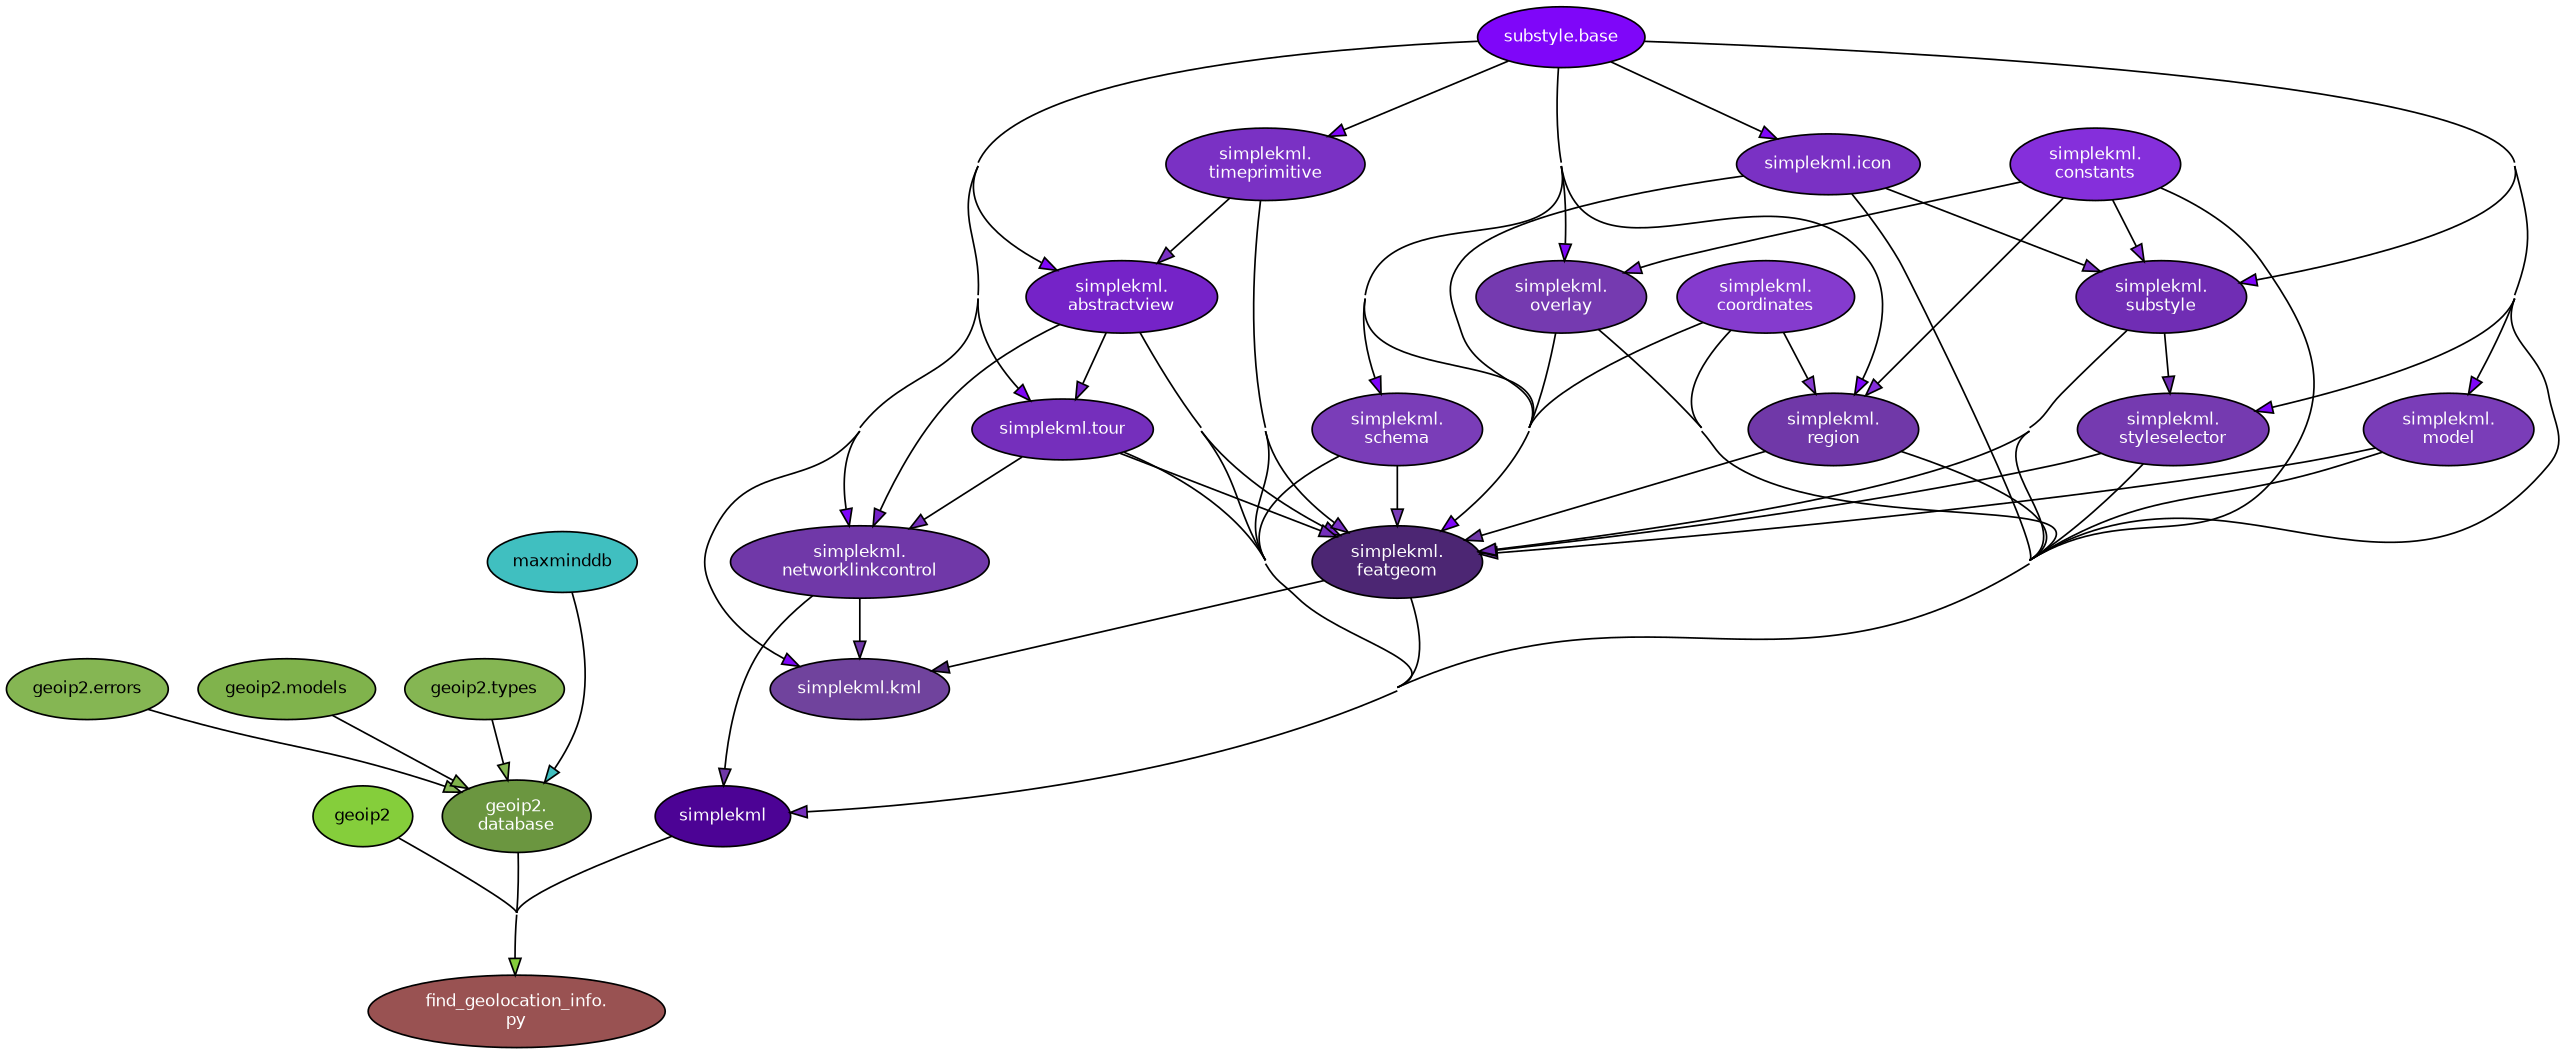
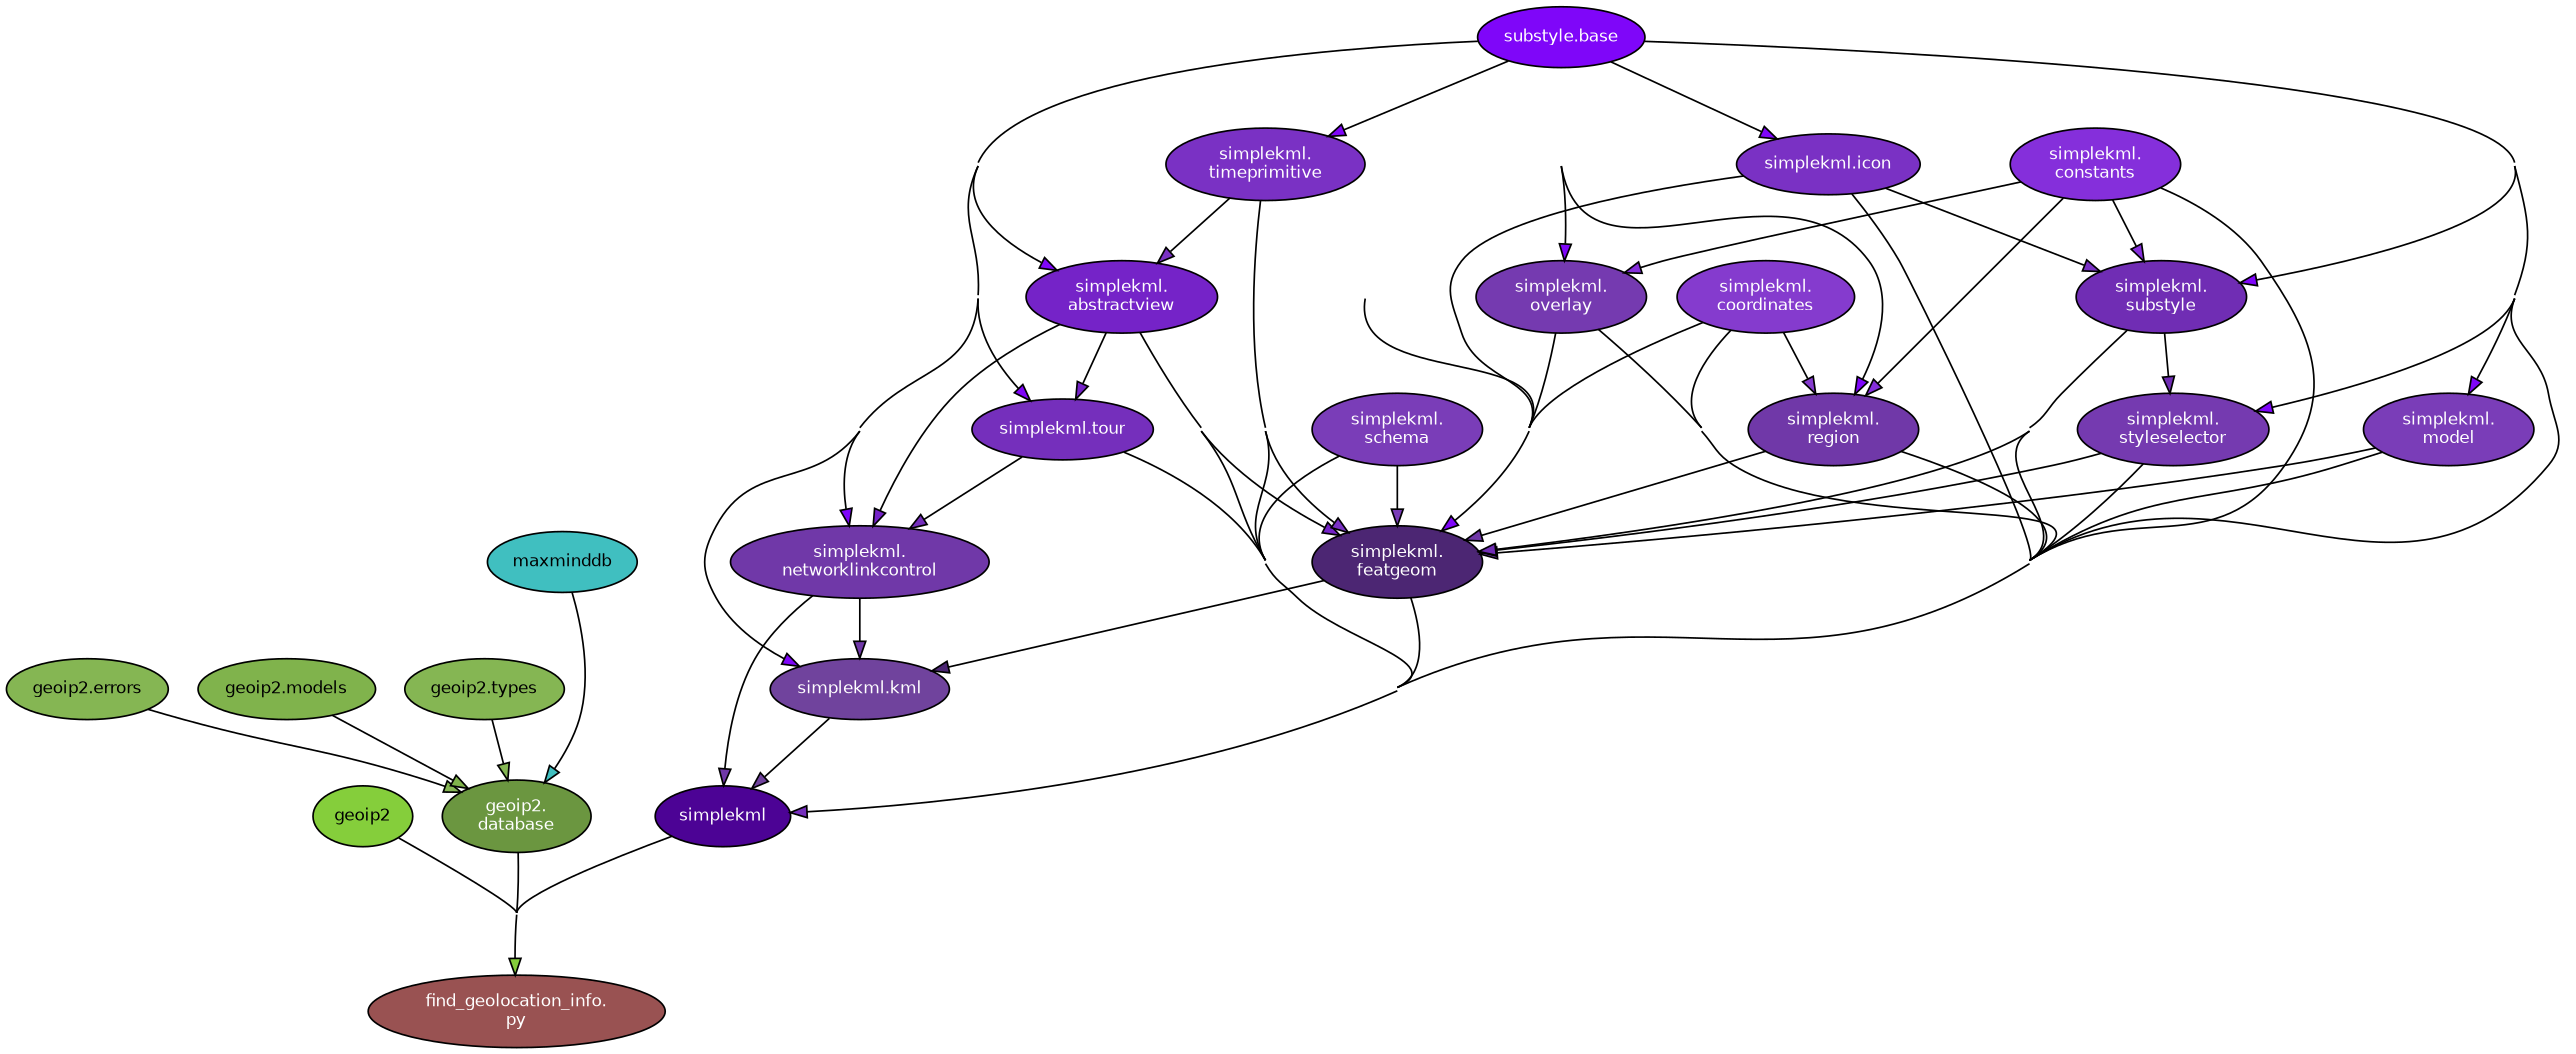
edge "substyle.base" -> "simplekml. schema": removed
edge "simplekml.tour" -> "simplekml. featgeom": removed
edge "simplekml.kml" -> "simplekml": added
